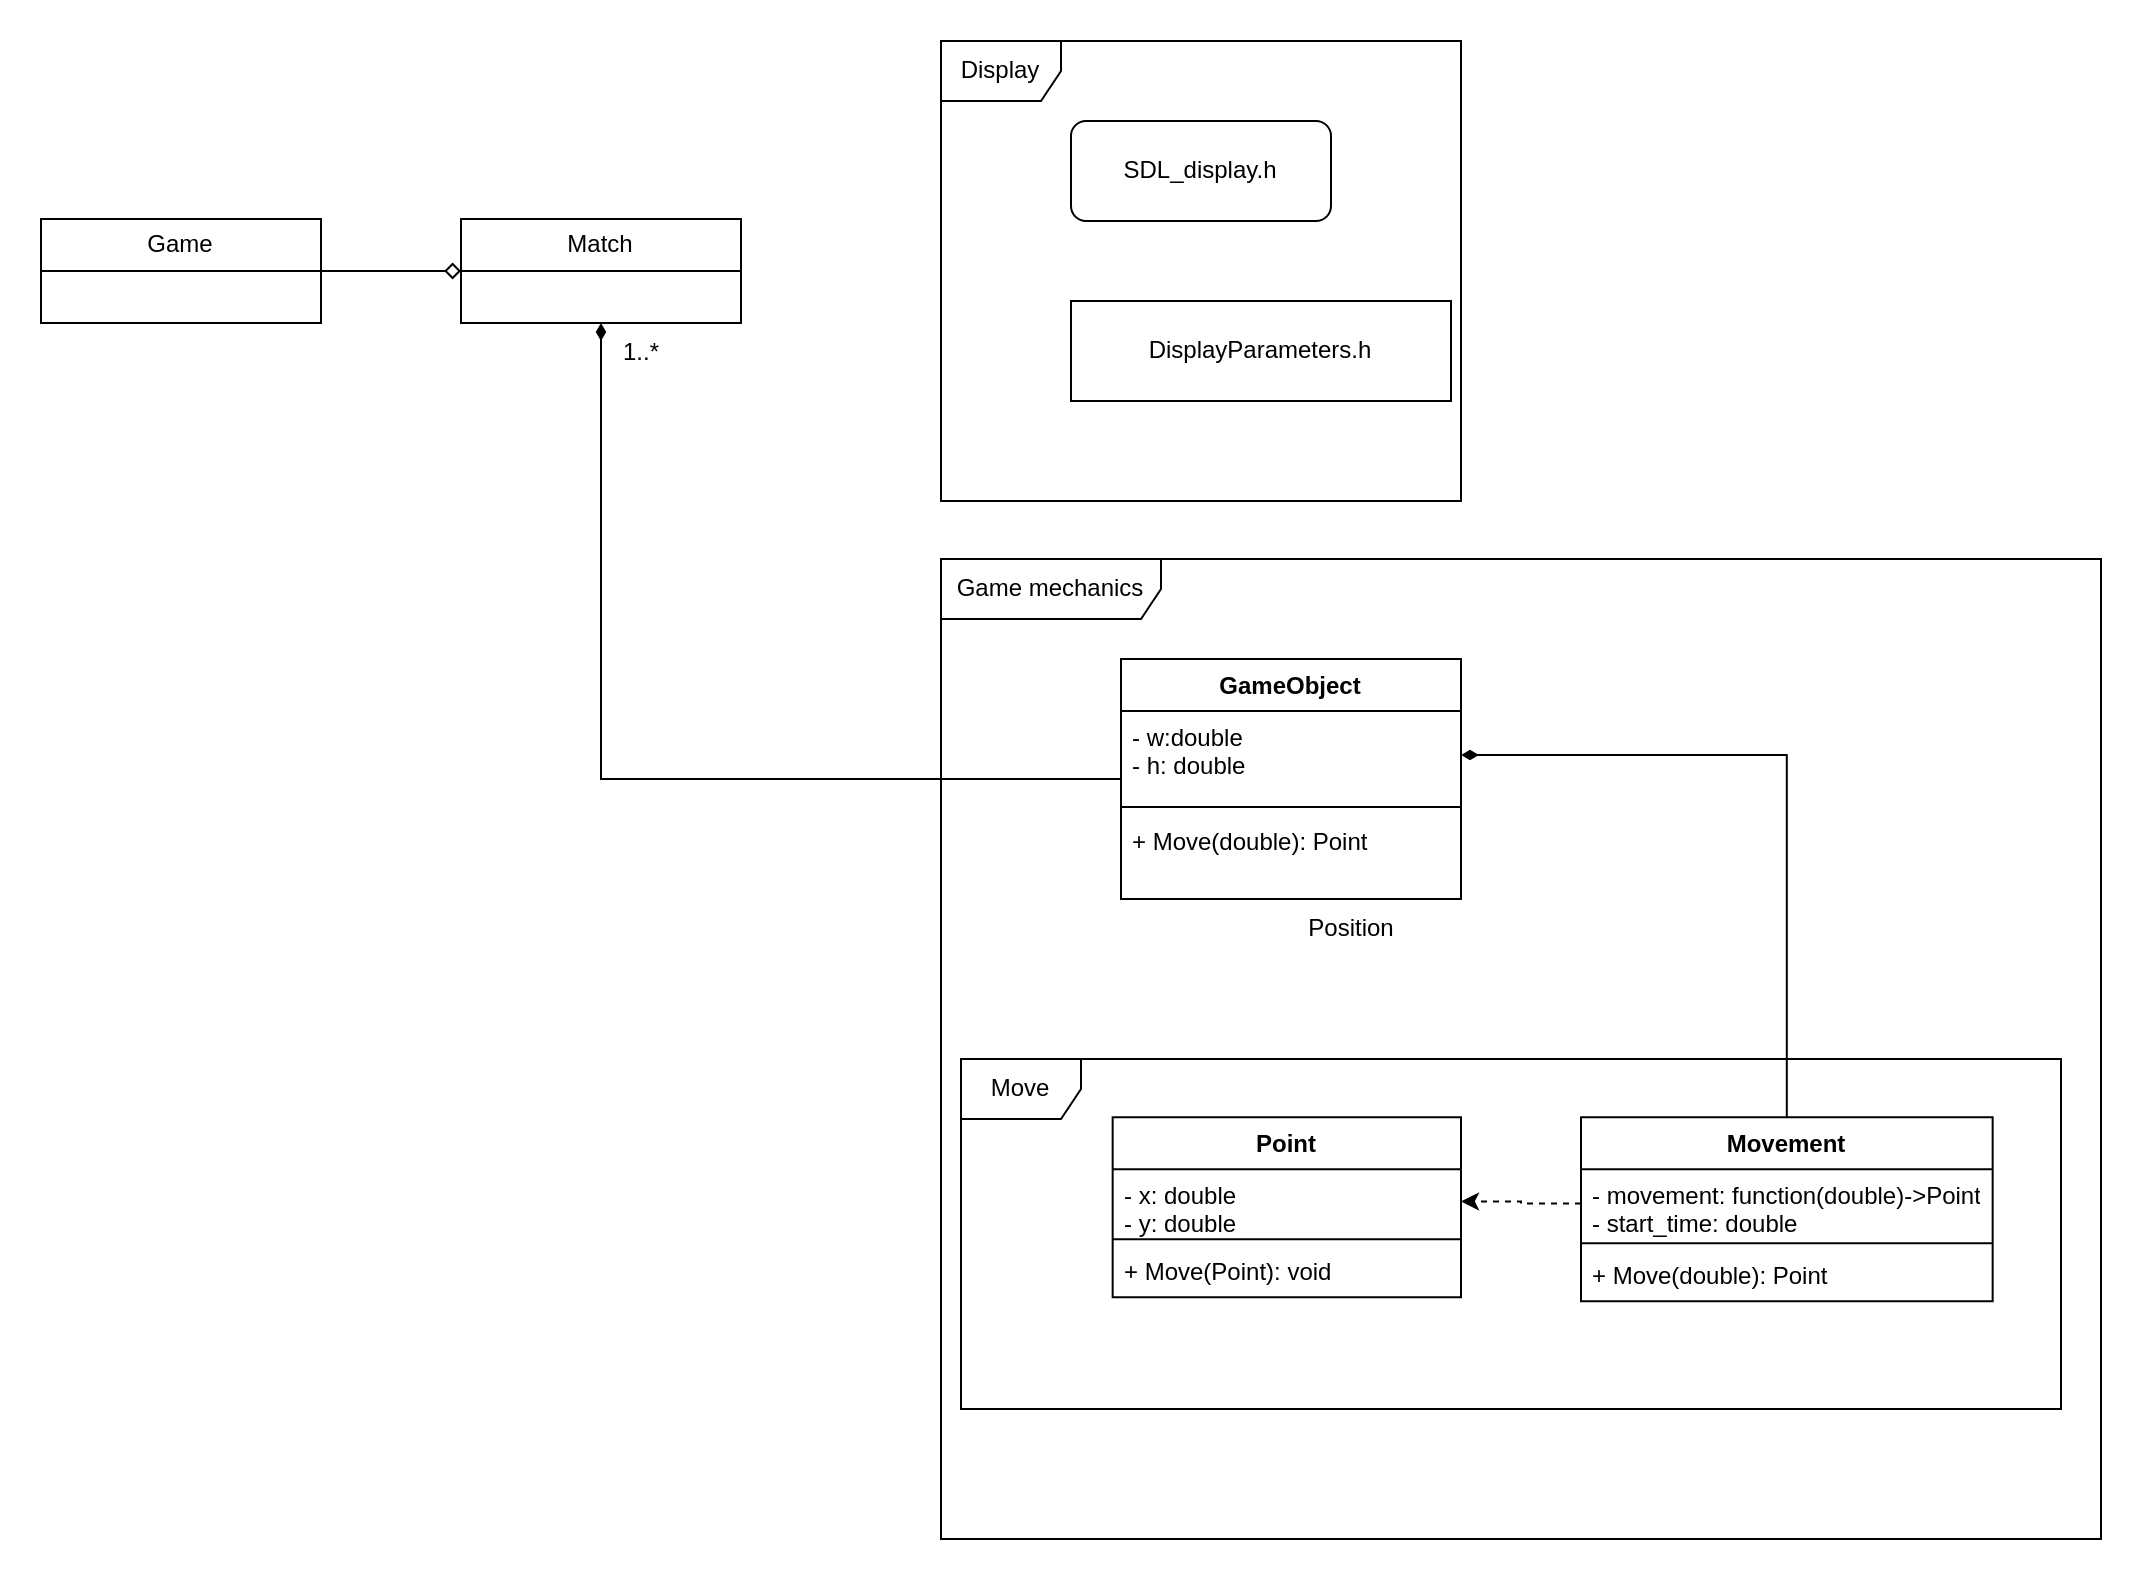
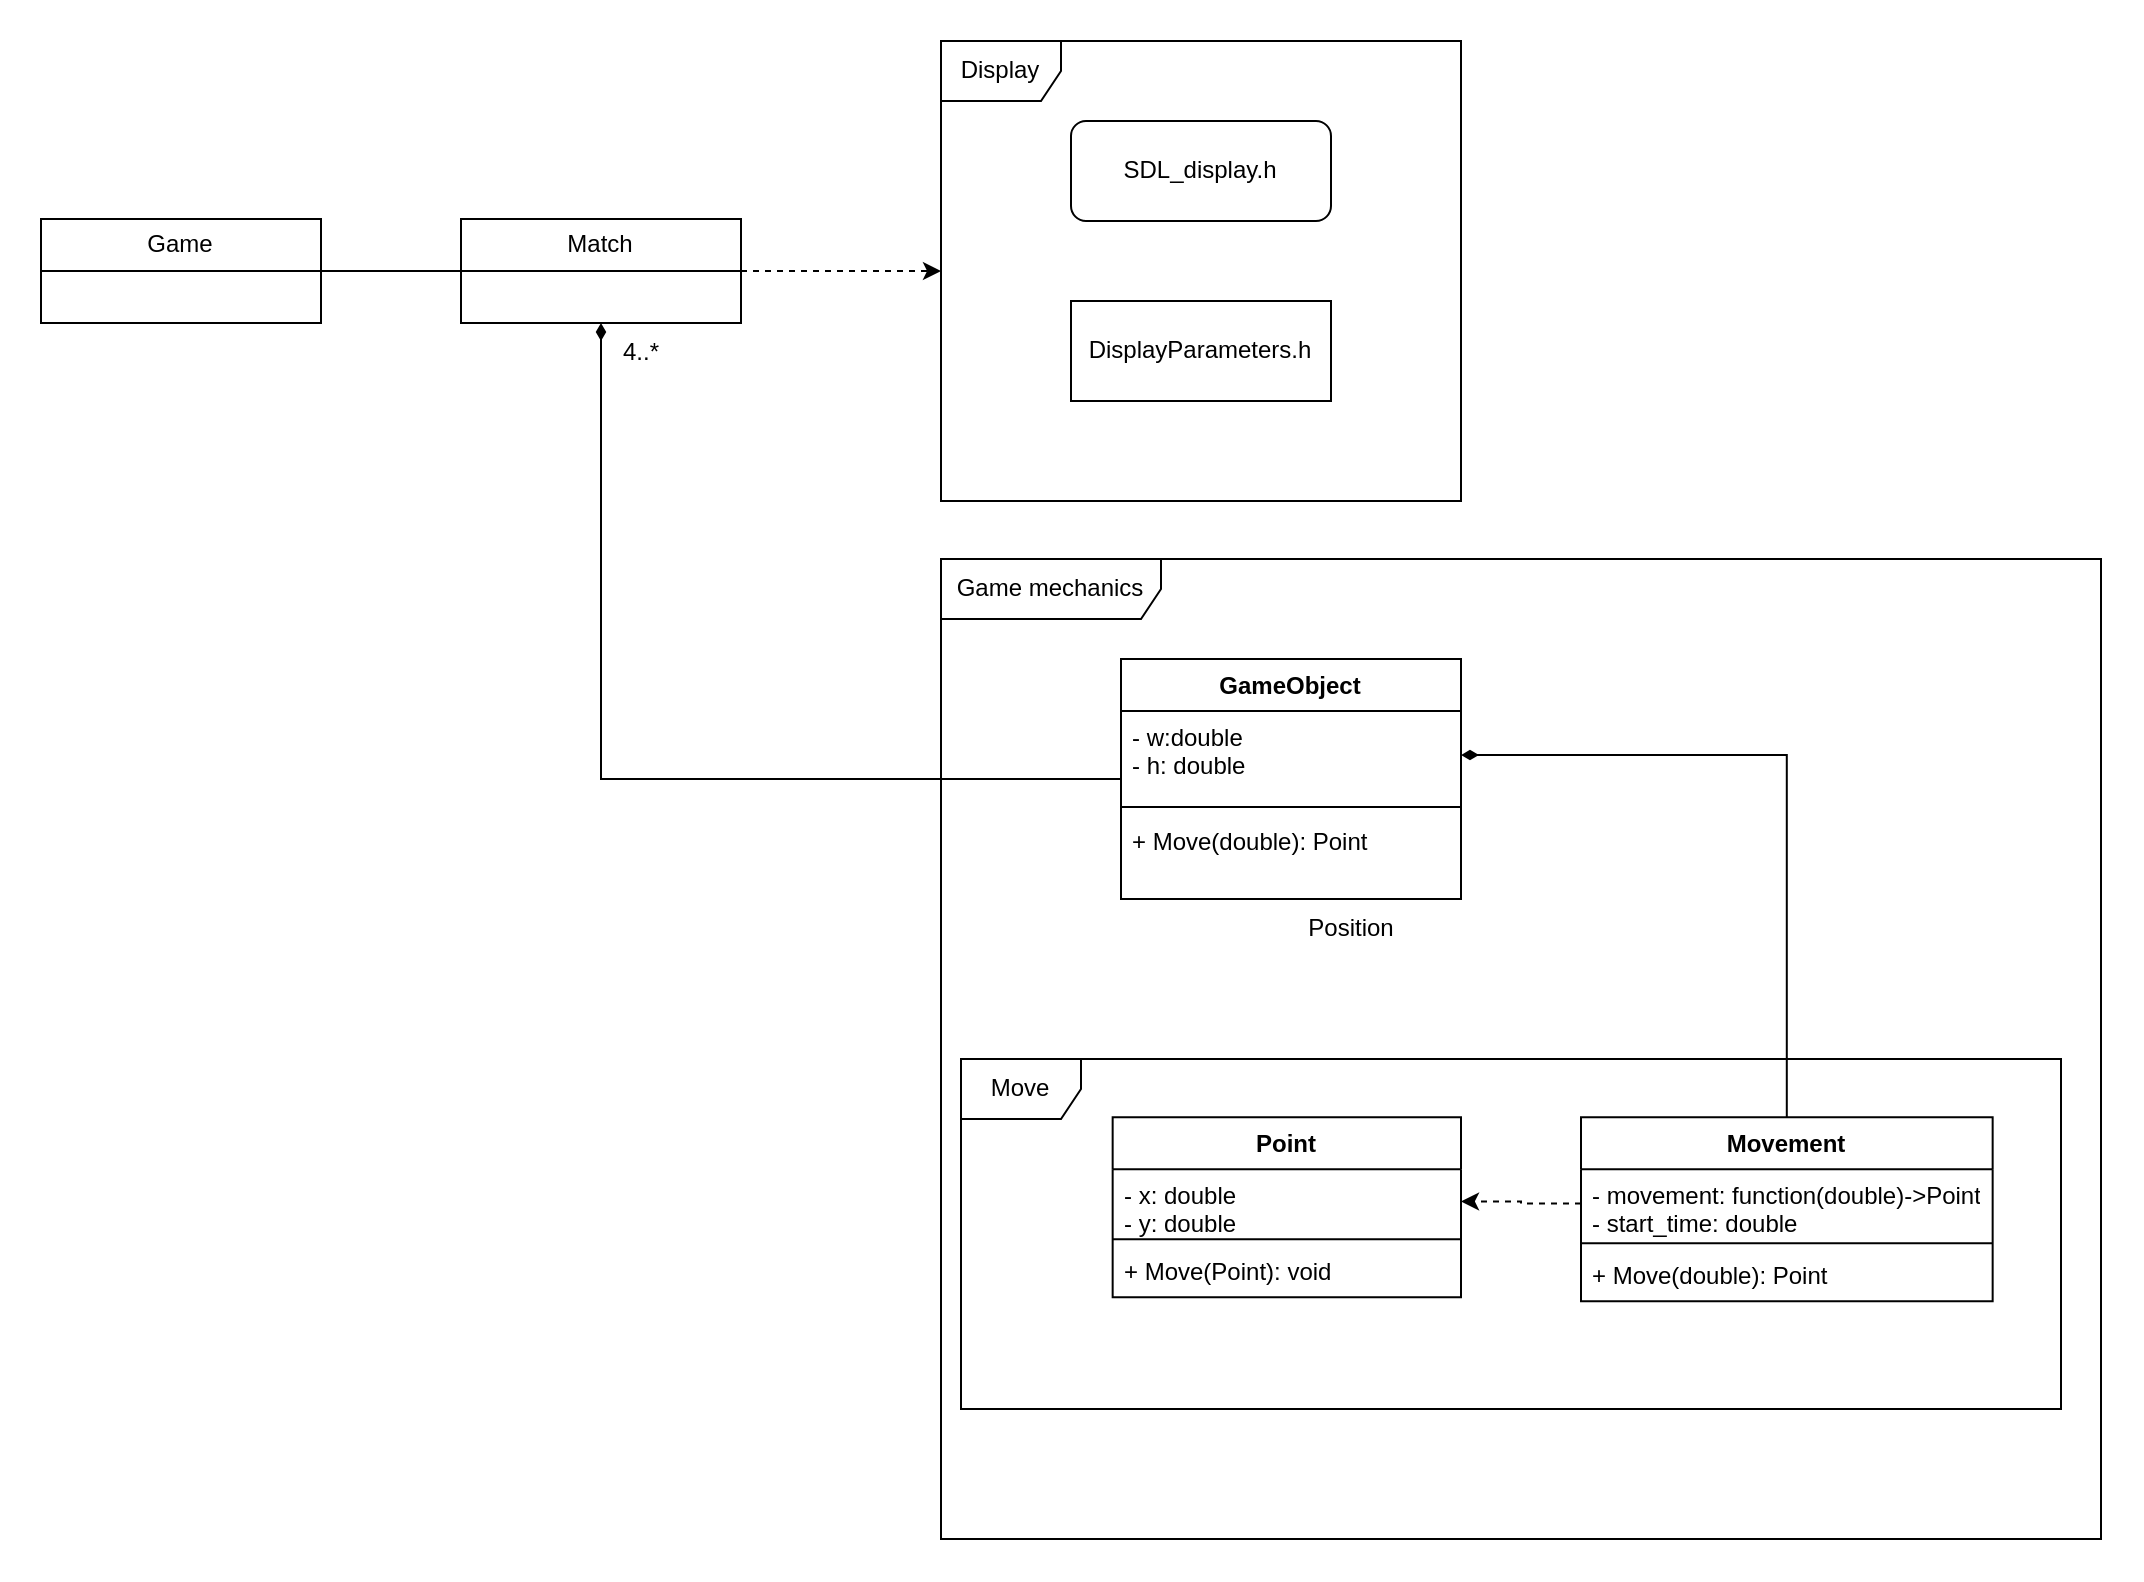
edge "Game" -> "Match": arrowhead diamond -> none
edge "Match" -> "Display": added
node "DisplayParameters.h": size 380x100 -> 260x100
node "1..*": label "1..*" -> "4..*"
